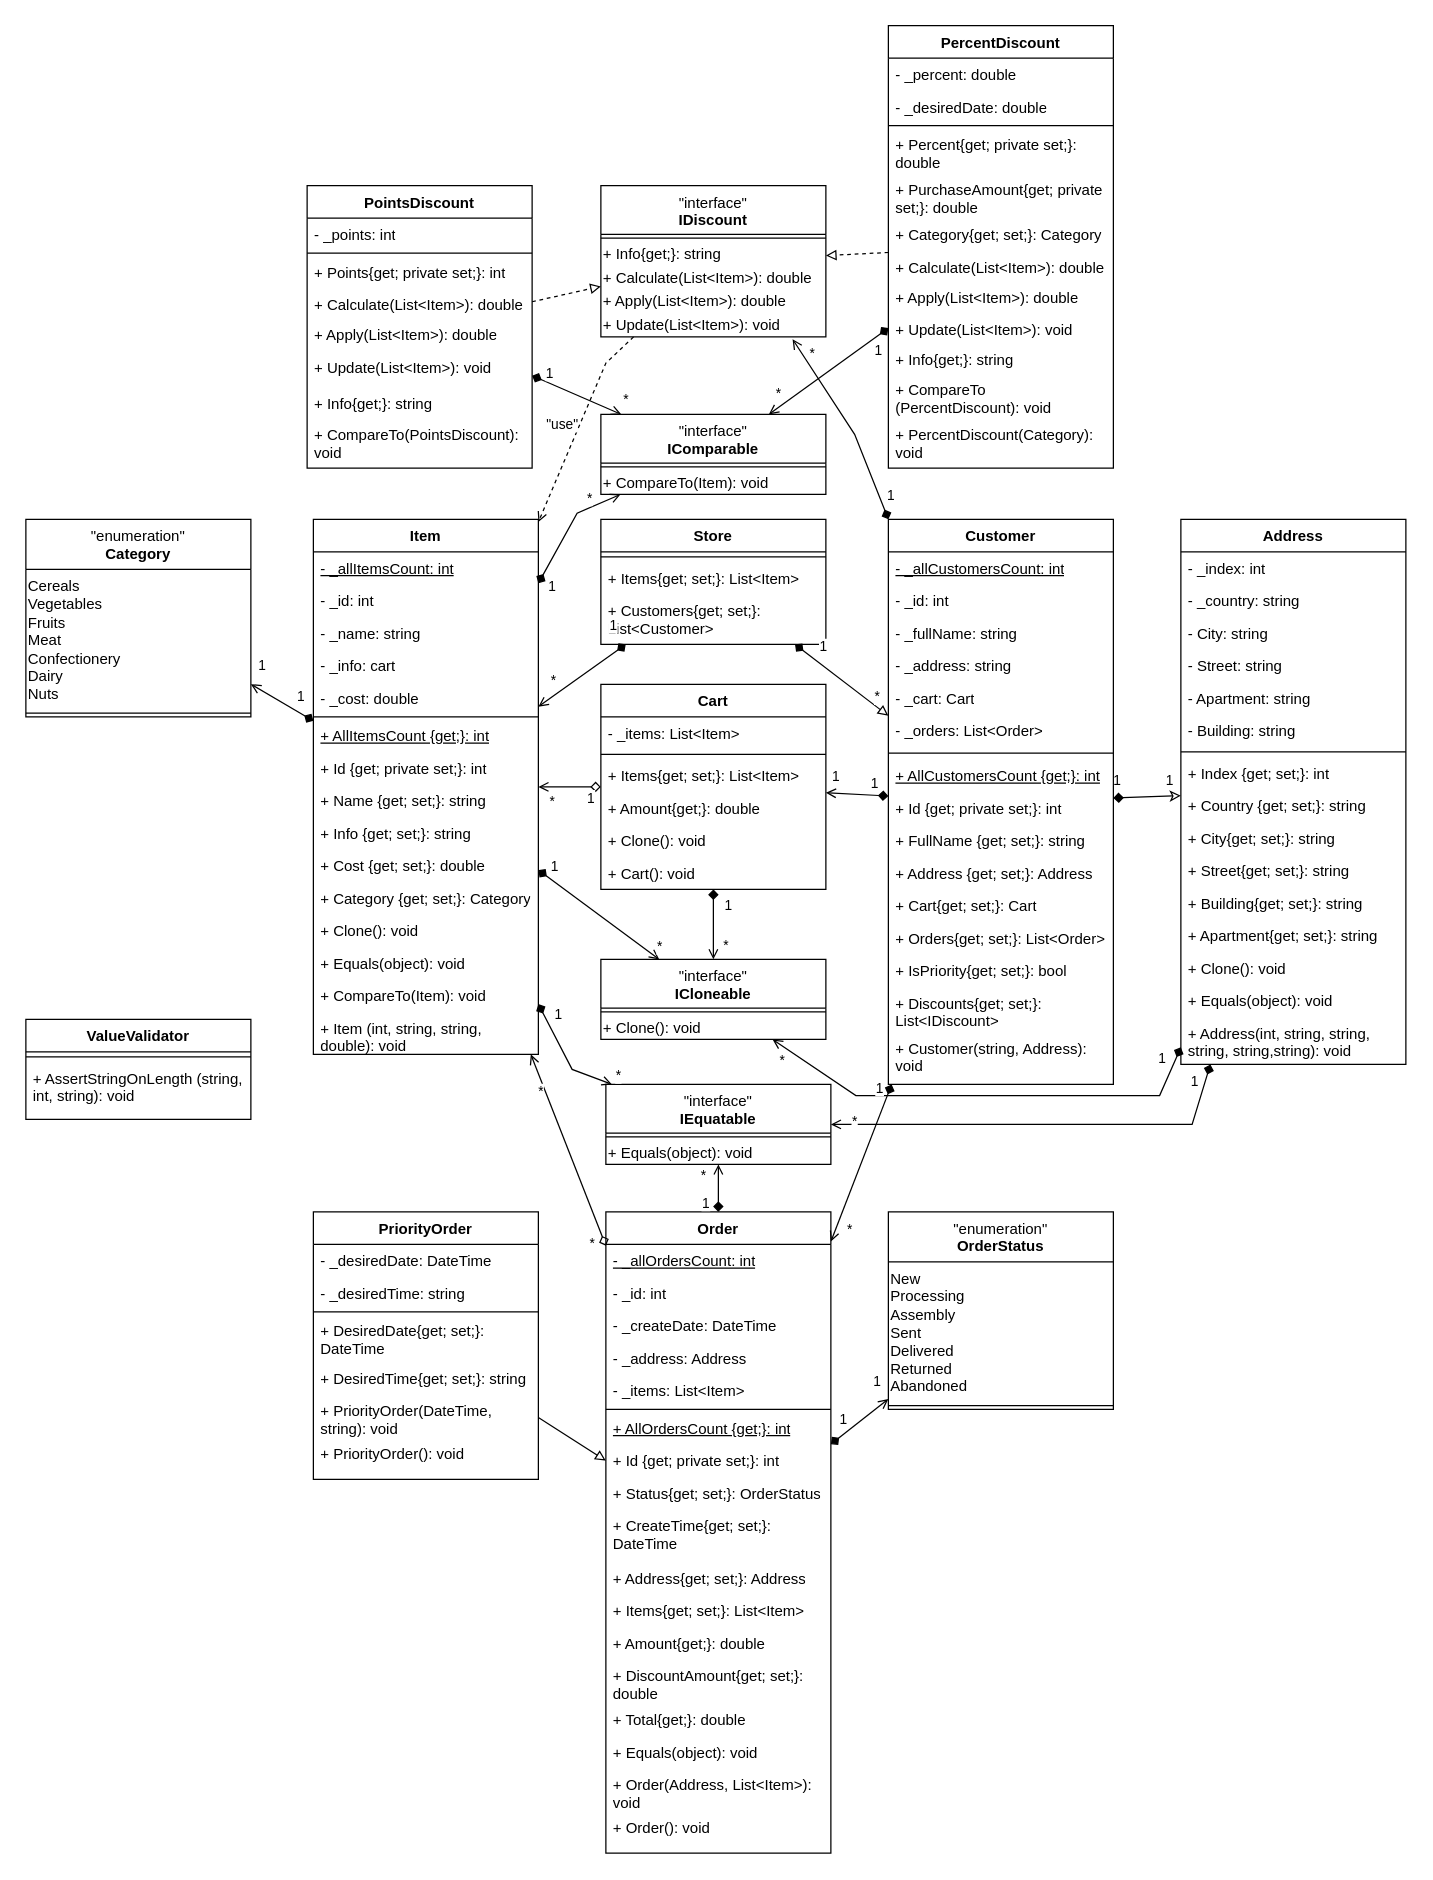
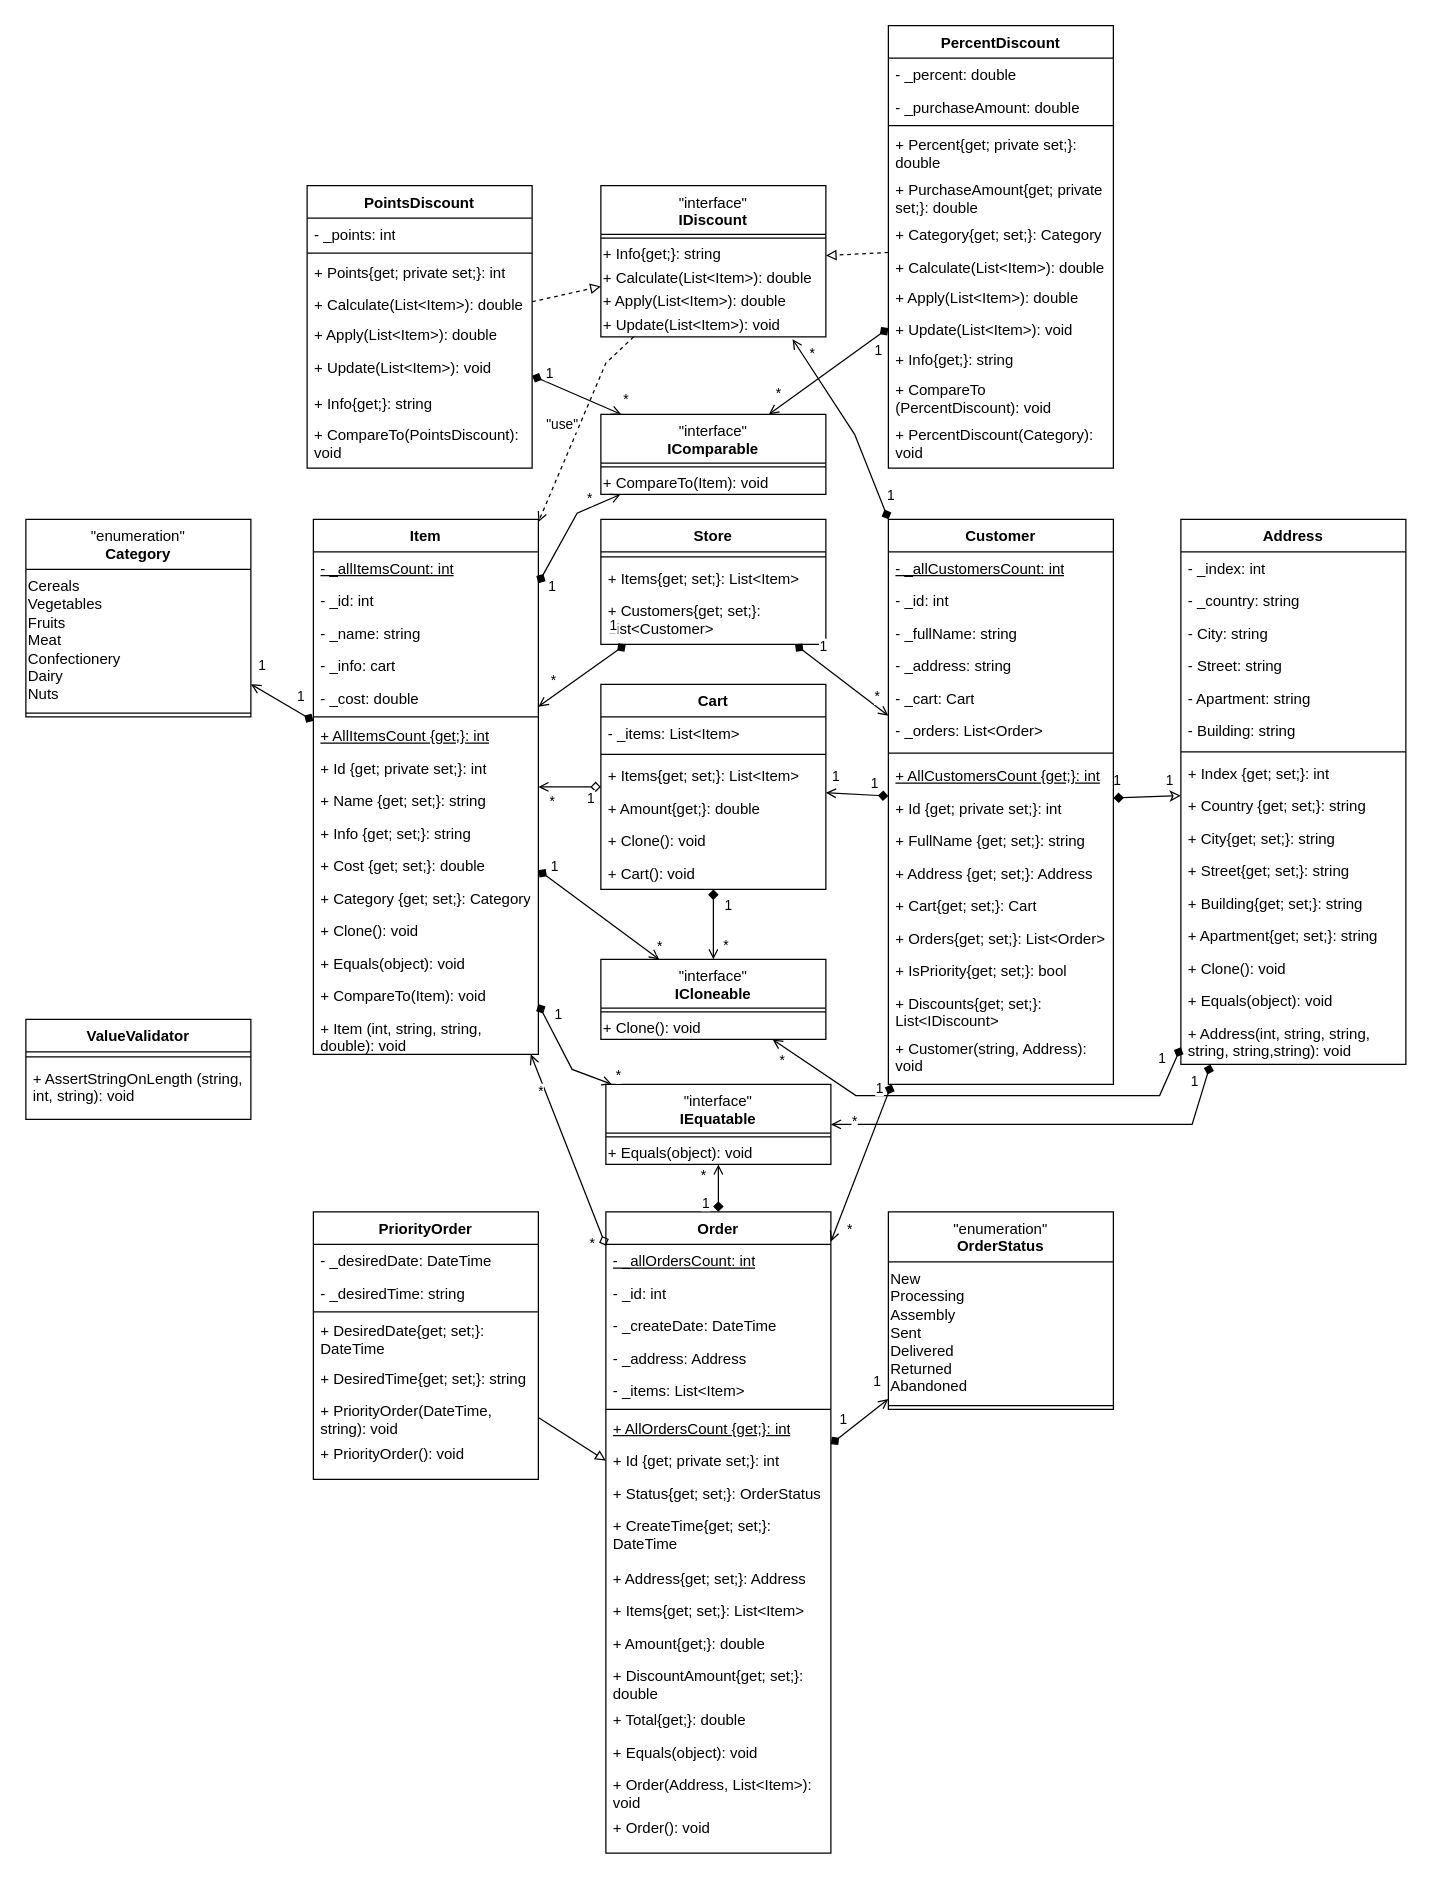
node "- _desiredDate: double": label "- _desiredDate: double" -> "- _purchaseAmount: double"
edge "Store" -- "Customer": arrowhead block -> open
